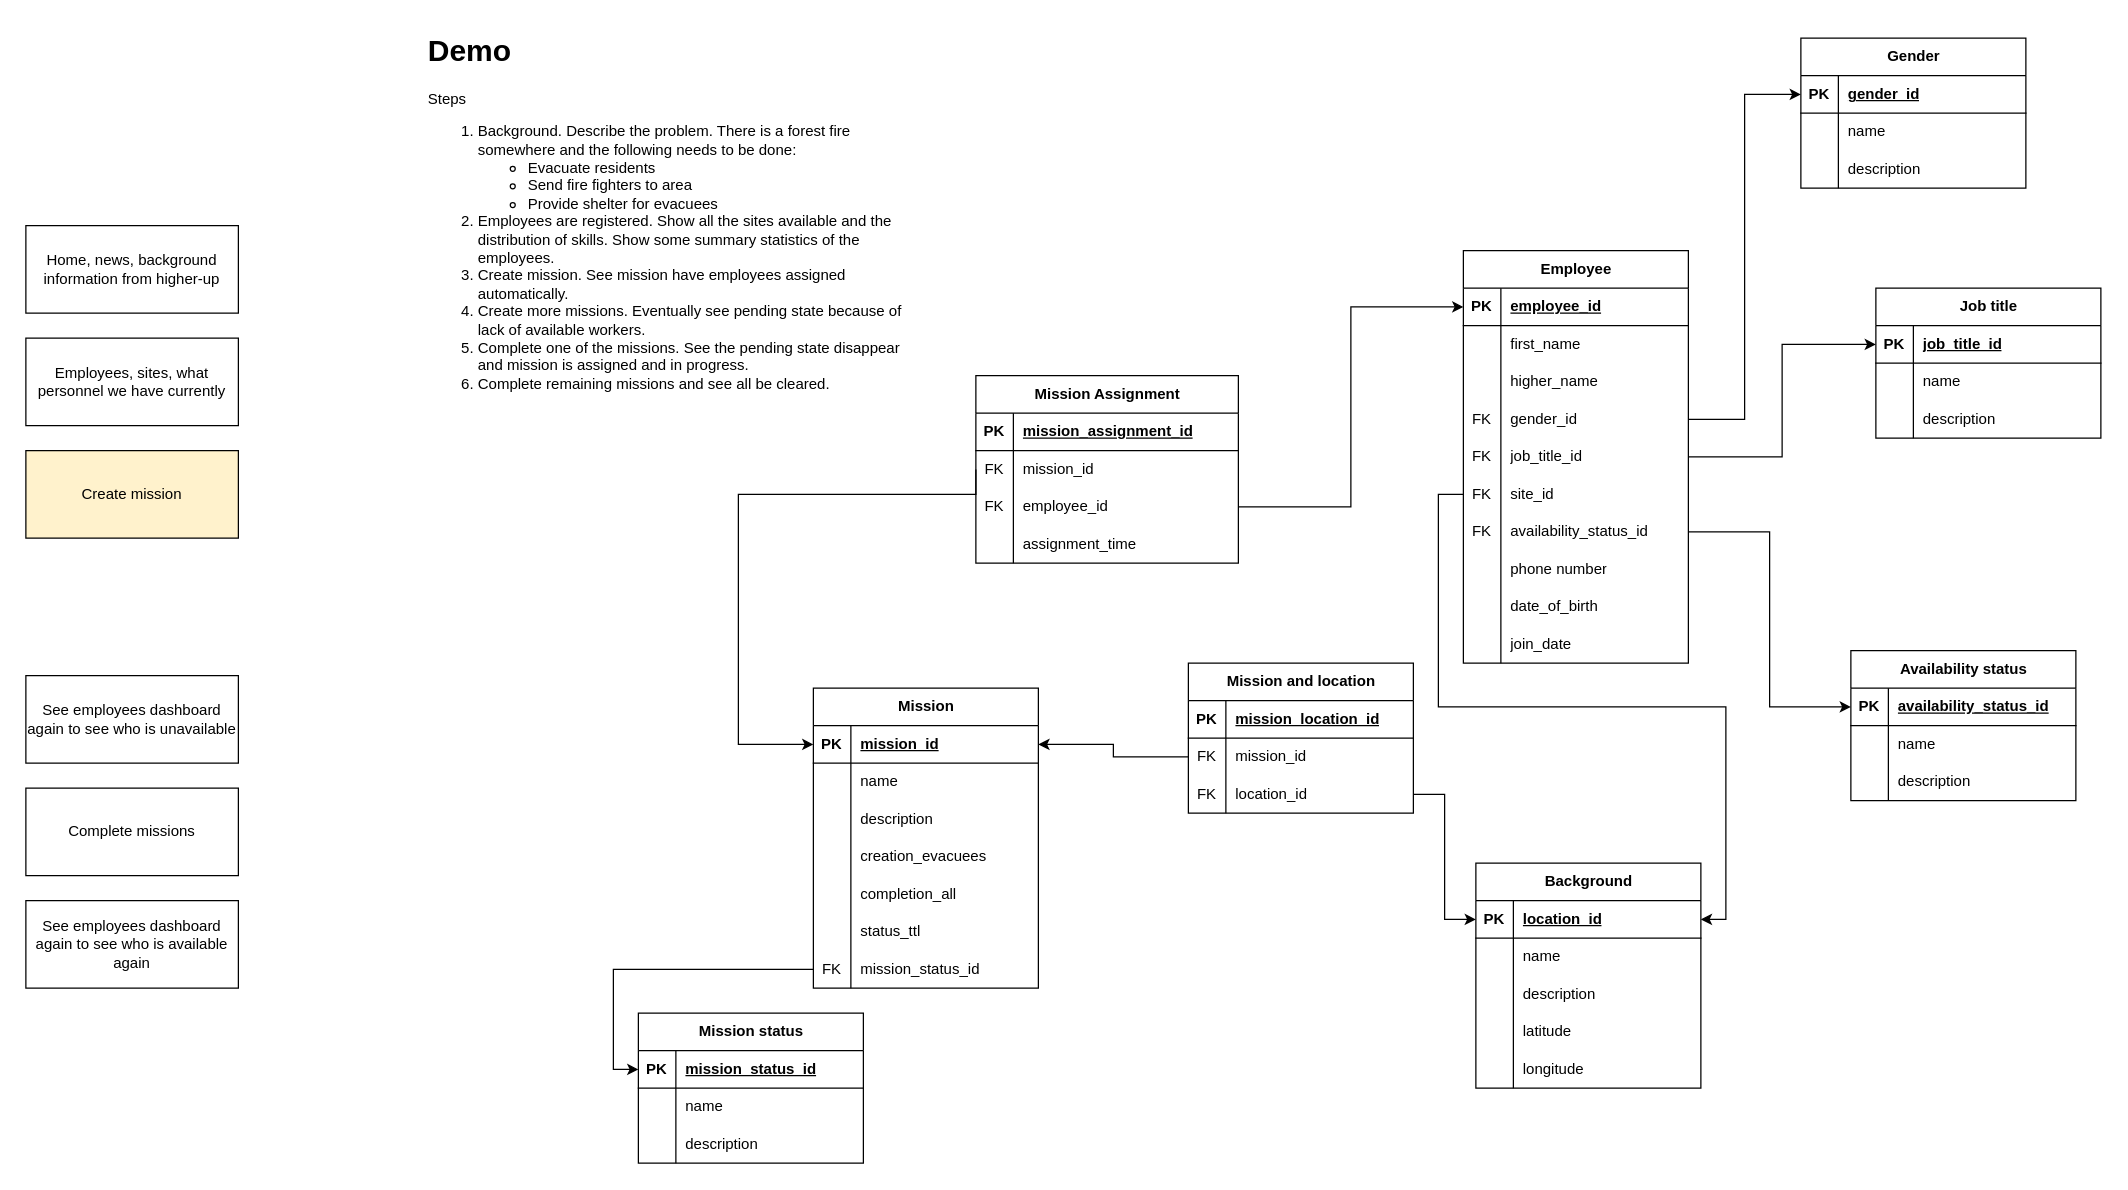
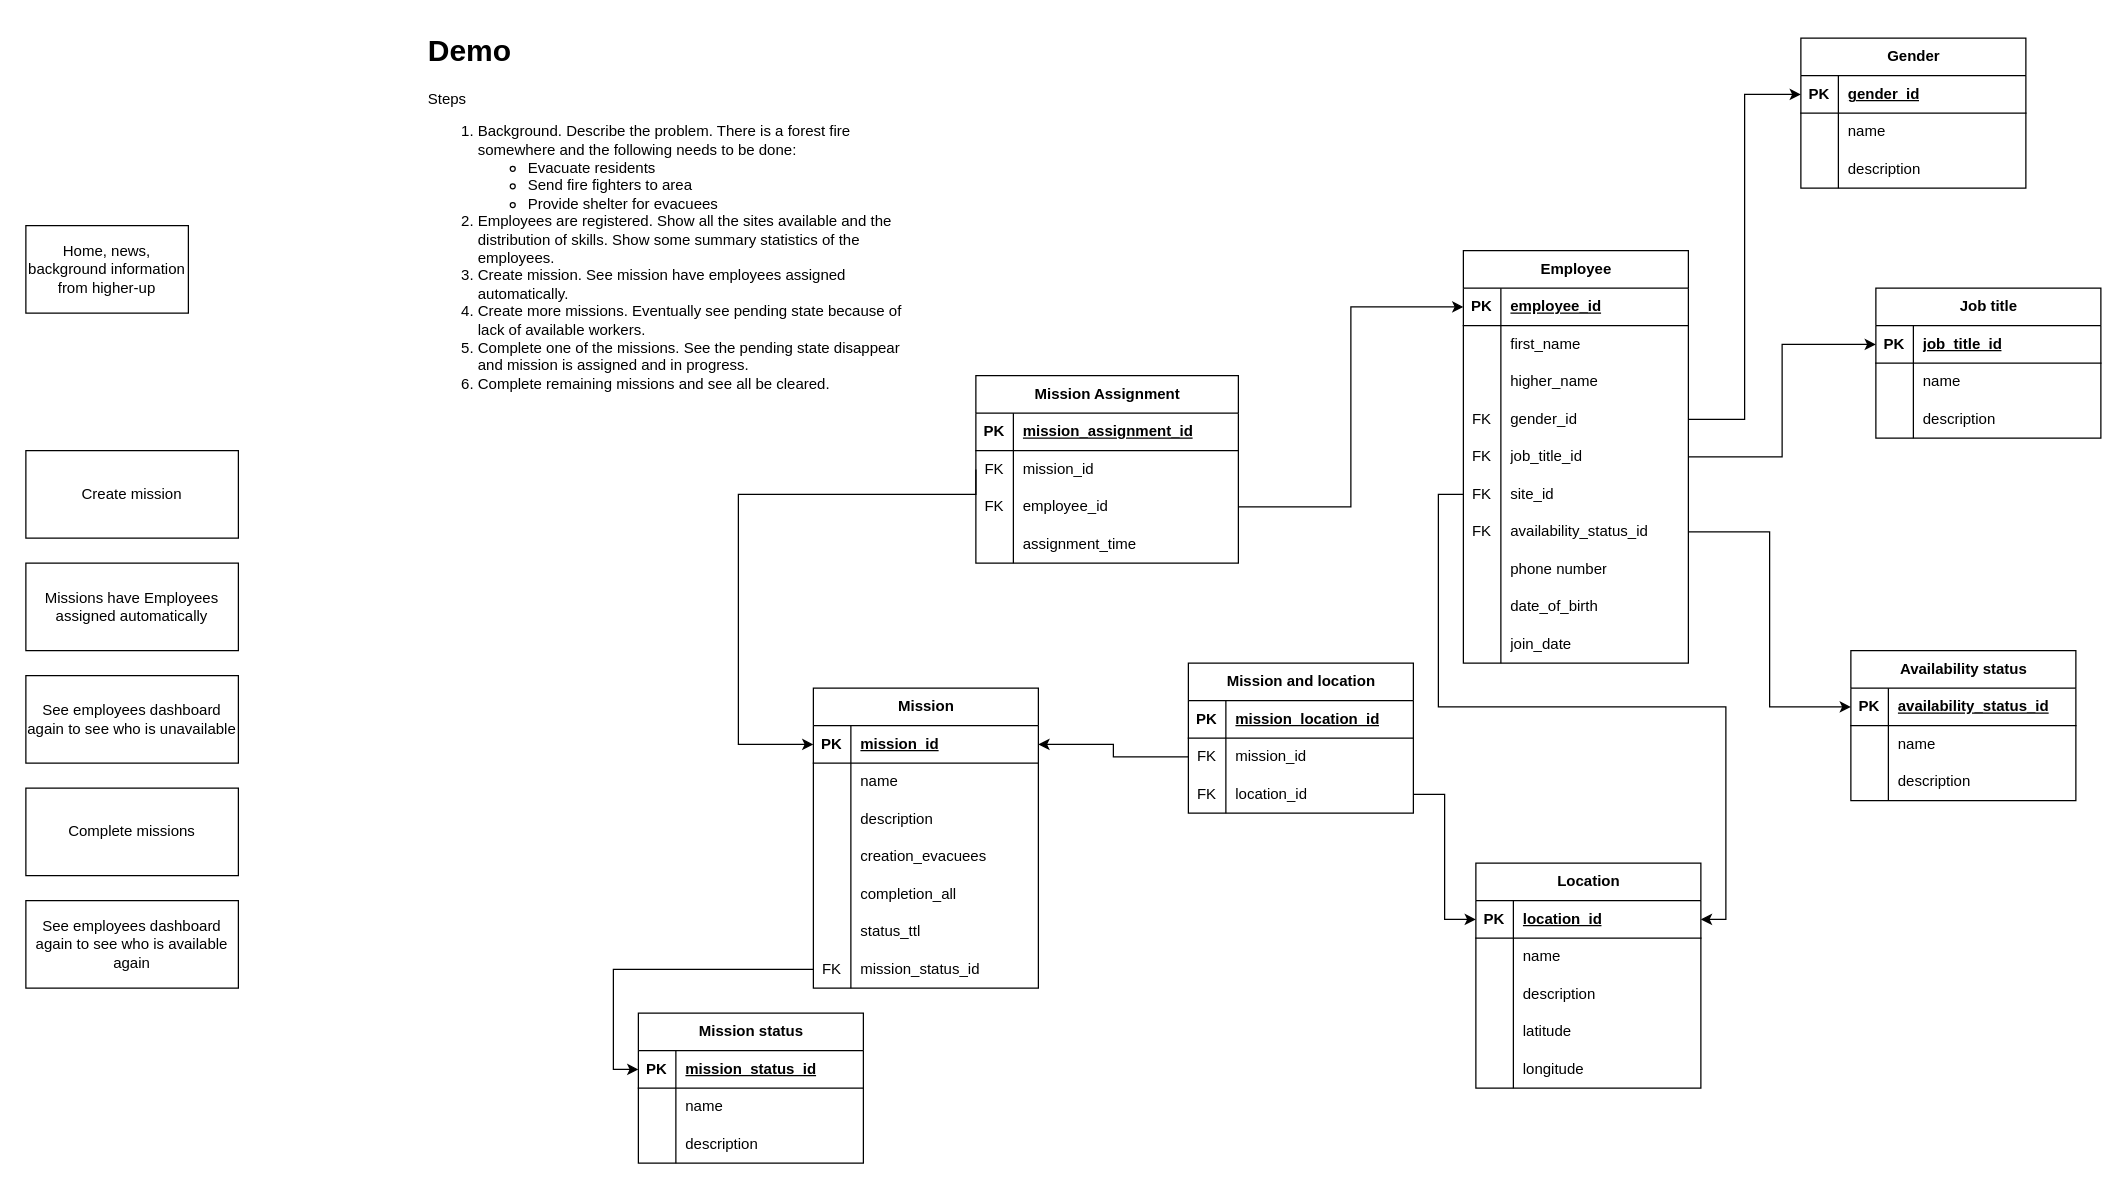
node "Home, news, background information from higher-up": size 213x88 -> 163x88
node "Employees, sites, what personnel we have currently": removed
node "Create mission": fillcolor #fff2cc -> #ffffff
node "Missions have Employees assigned automatically": added
node "Background": label "Background" -> "Location"
